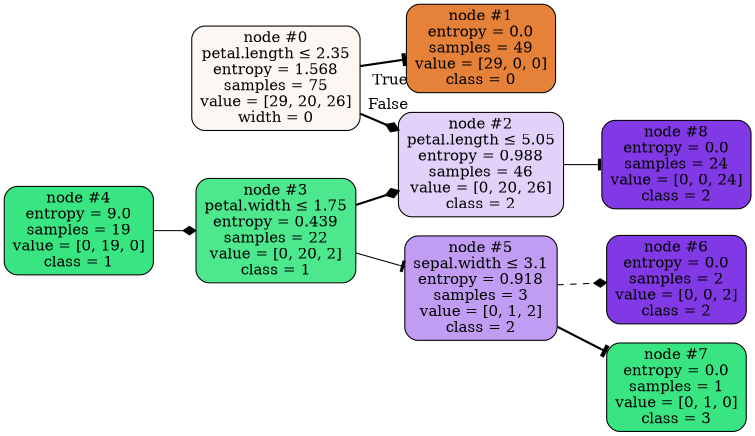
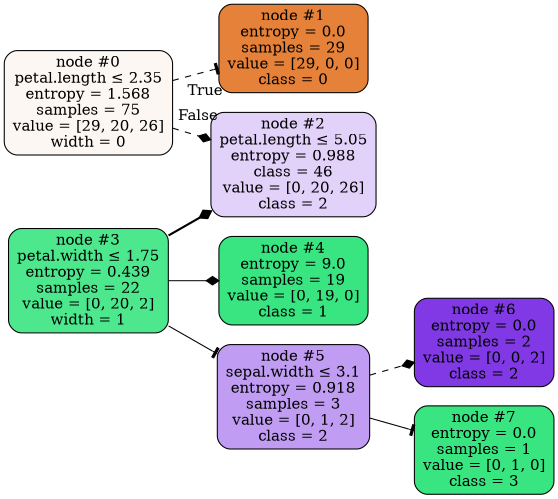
node "node #1": text "samples = 49" -> "samples = 29"
edge "node #0" -> "node #1": style bold -> dashed
edge "node #0" -> "node #2": style bold -> dashed
node "node #8": removed
node "node #2": text "samples = 46" -> "class = 46"
edge "node #4" -> "node #3": reversed
node "node #3": text "class = 1" -> "width = 1"
edge "node #5" -> "node #7": style bold -> solid
